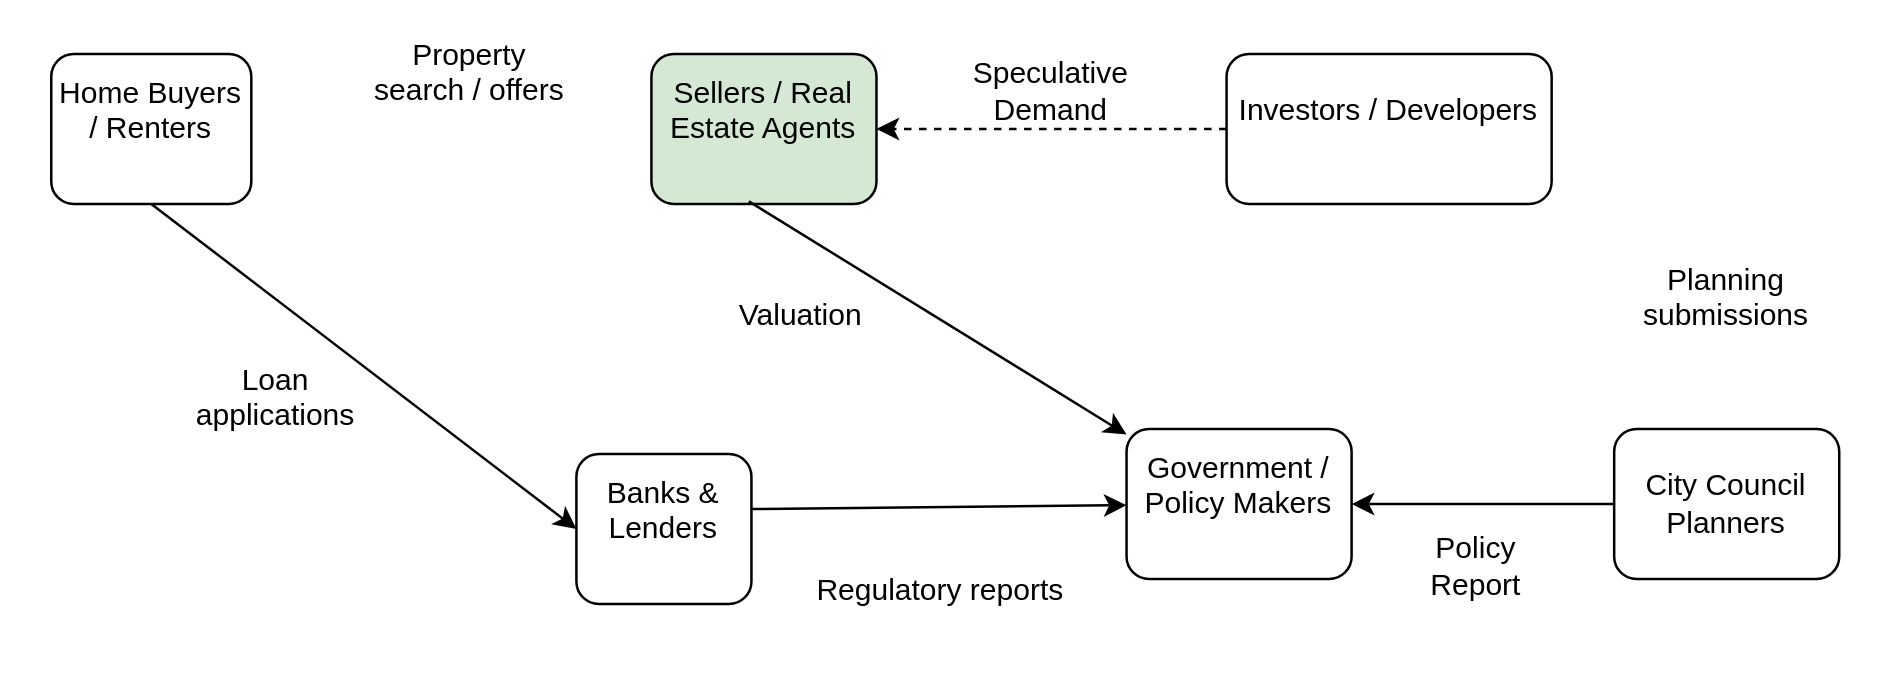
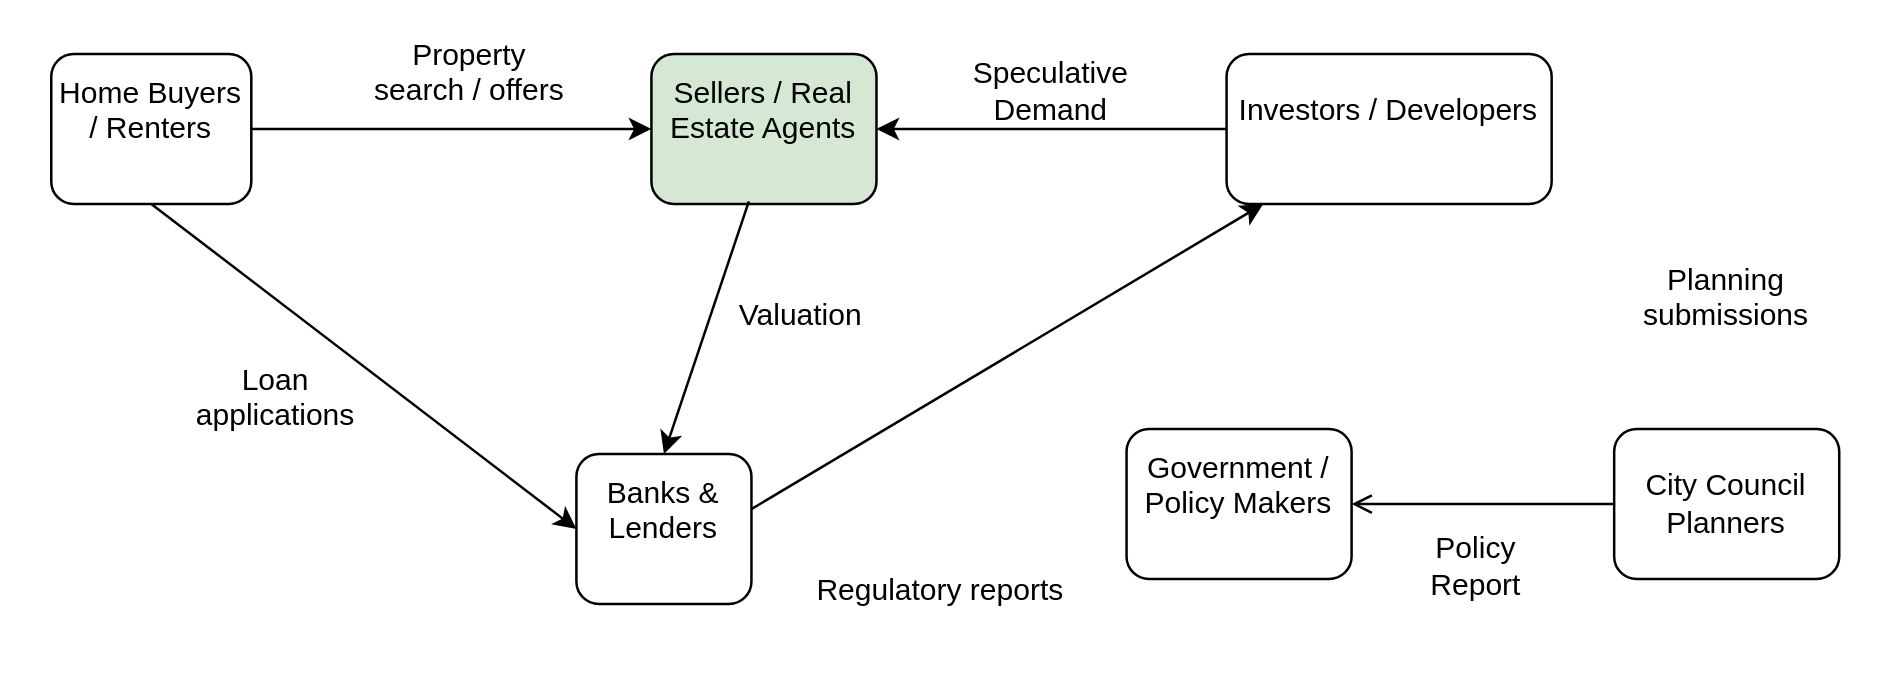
edge "Home Buyers / Renters" -> "Sellers / Real Estate Agents": added
edge "Investors / Developers" -> "Sellers / Real Estate Agents": style dashed -> solid
edge "Sellers / Real Estate Agents" -> "Government / Policy Makers": now "Sellers / Real Estate Agents" -> "Banks & Lenders"
edge "City Council Planners" -> "Government / Policy Makers": arrowhead classic -> open
edge "Banks & Lenders" -> "Government / Policy Makers": now "Banks & Lenders" -> "Investors / Developers"
